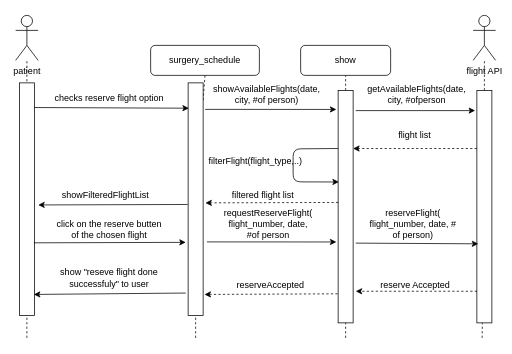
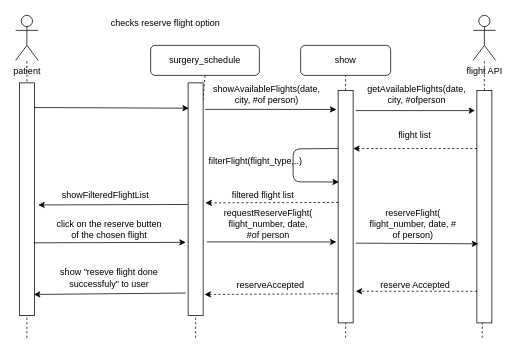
node "checks reserve flight option": moved (109, 98) -> (165, 23)
